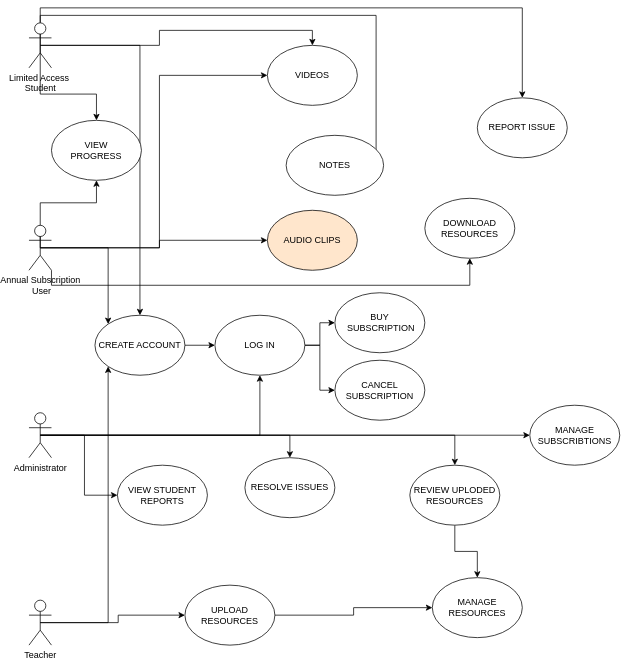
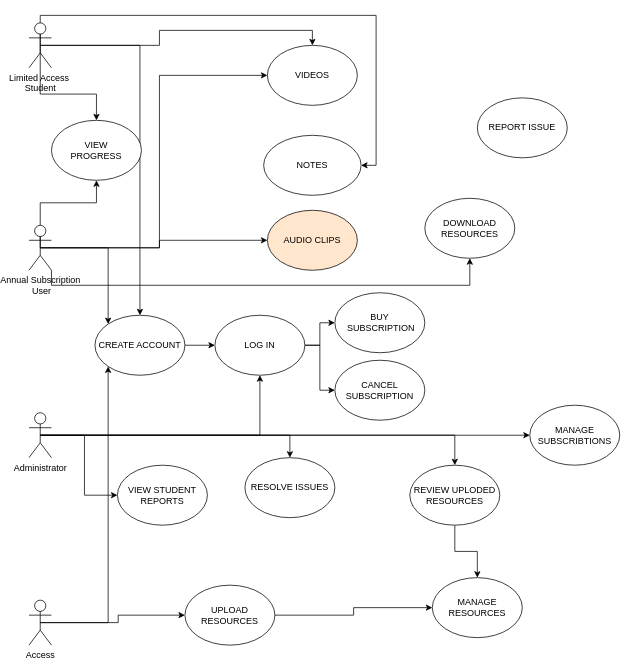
edge "Limited Access Student" -> "REPORT ISSUE": removed
node "NOTES": moved (335, 165) -> (312, 165)
node "Teacher": label "Teacher" -> "Access"
